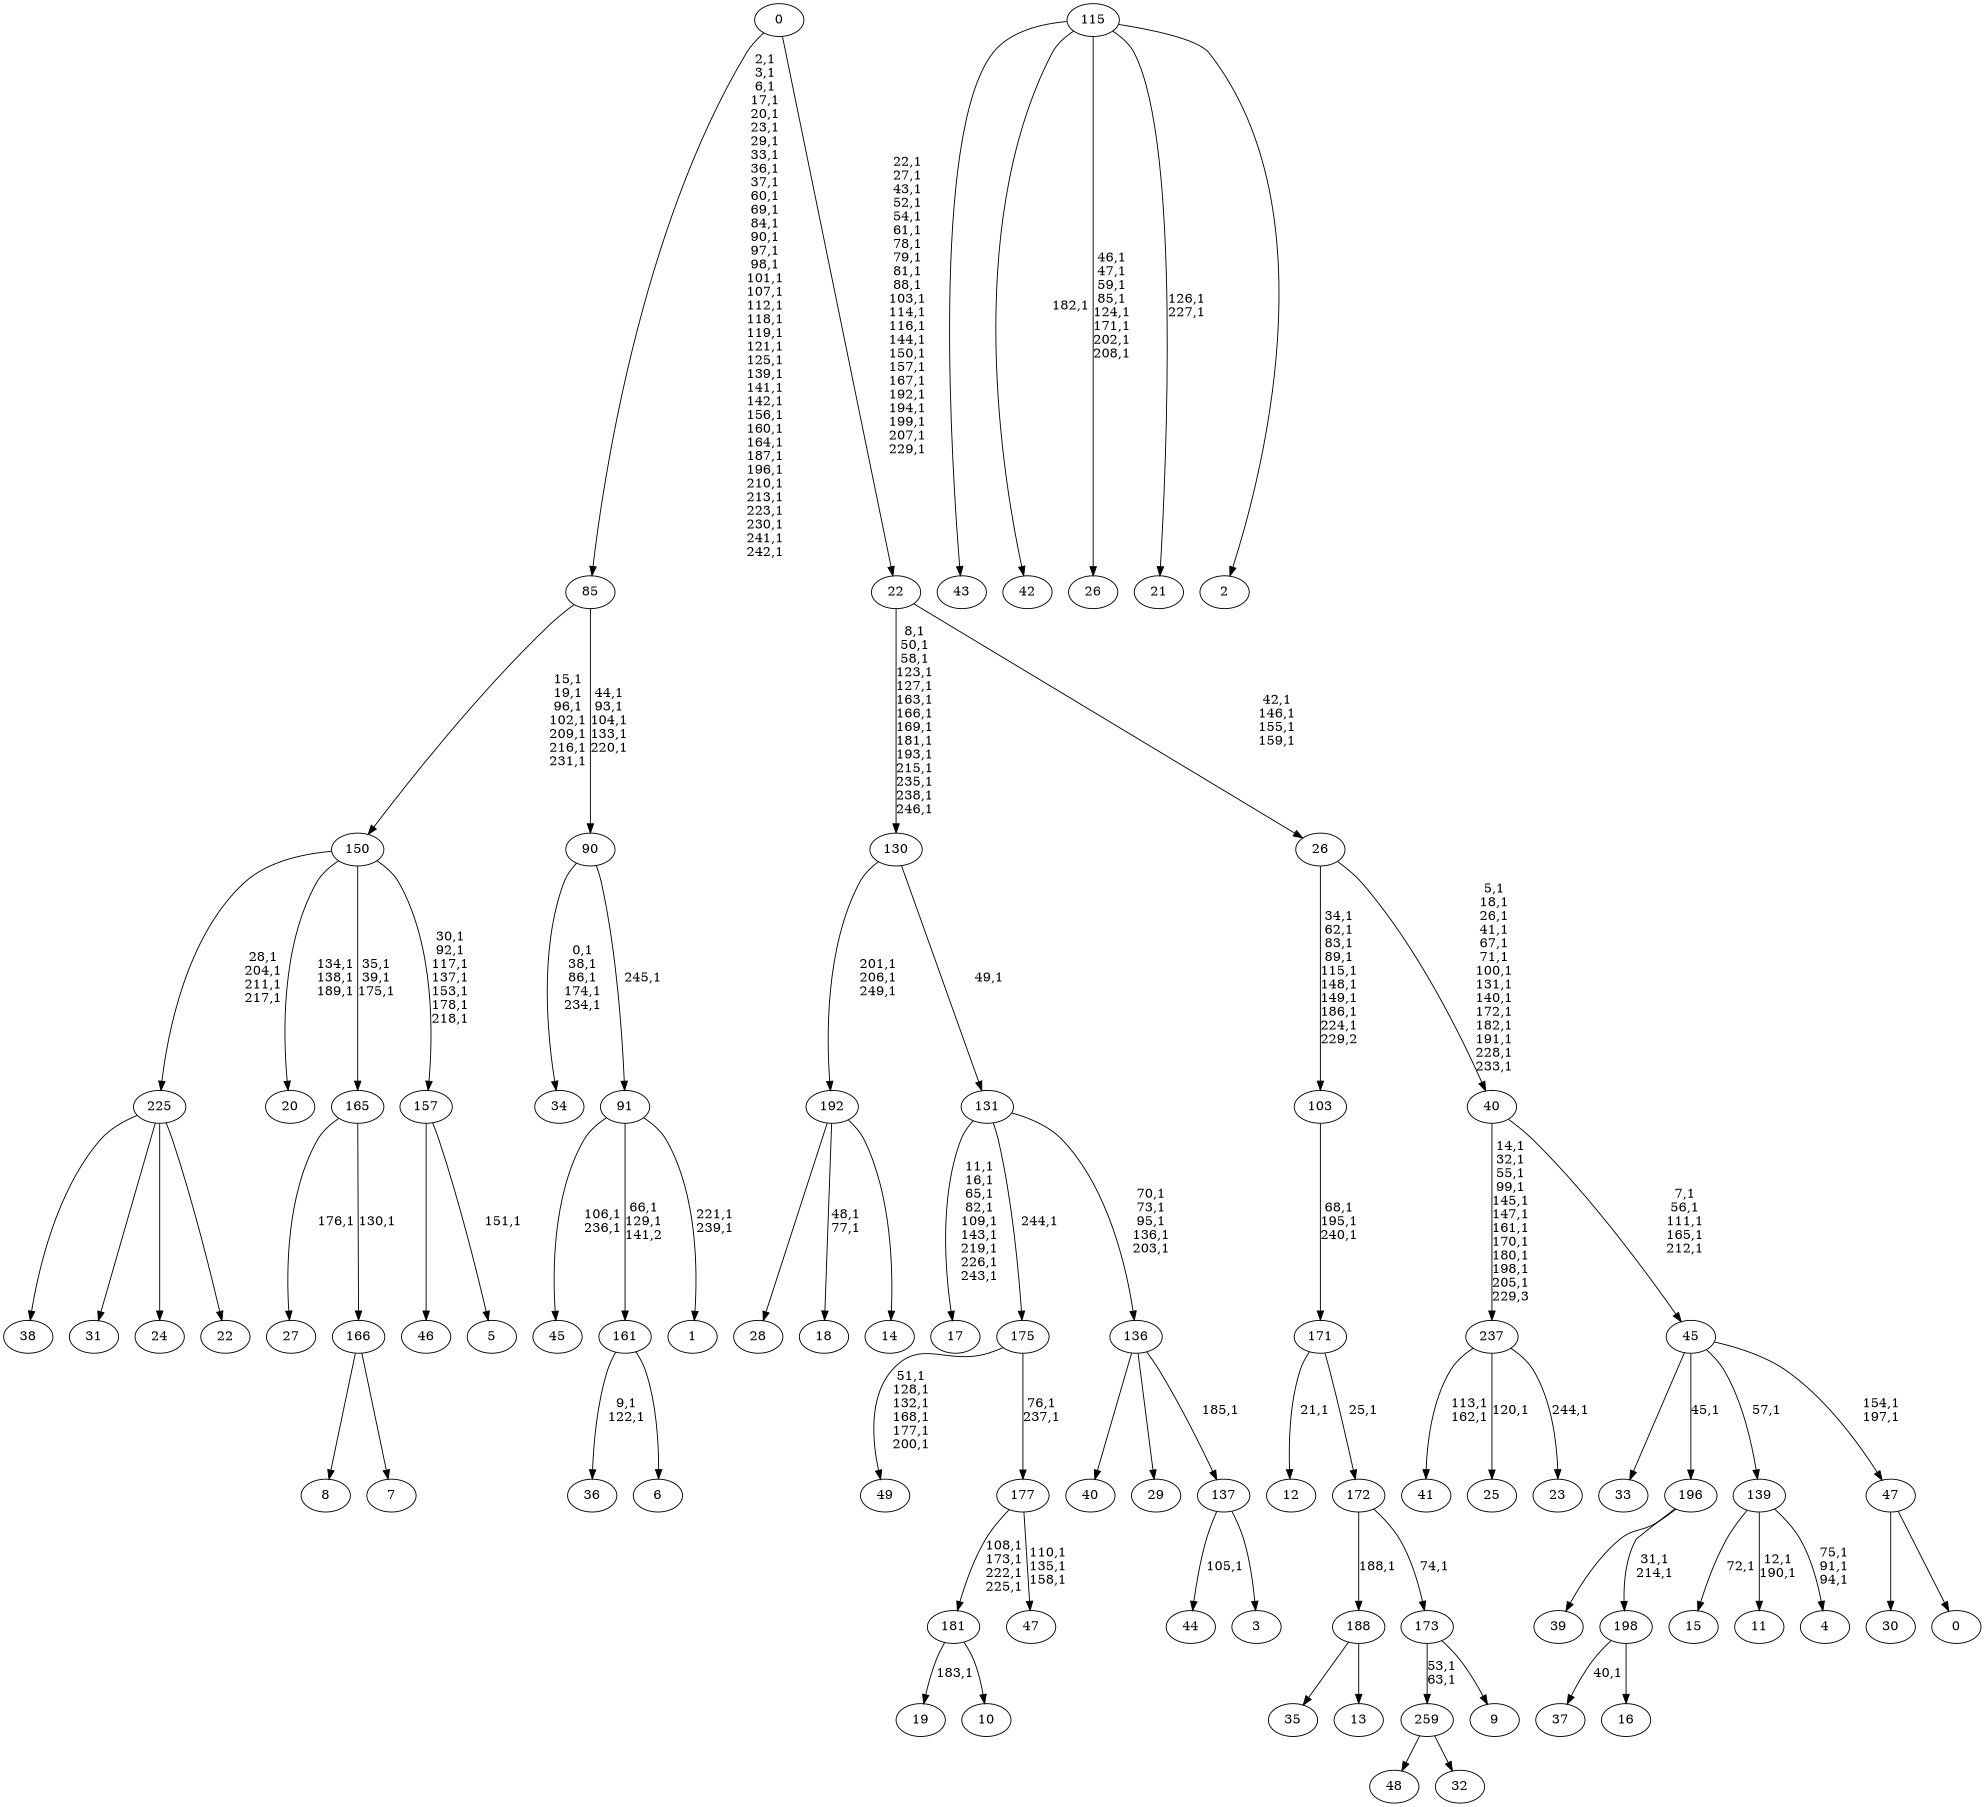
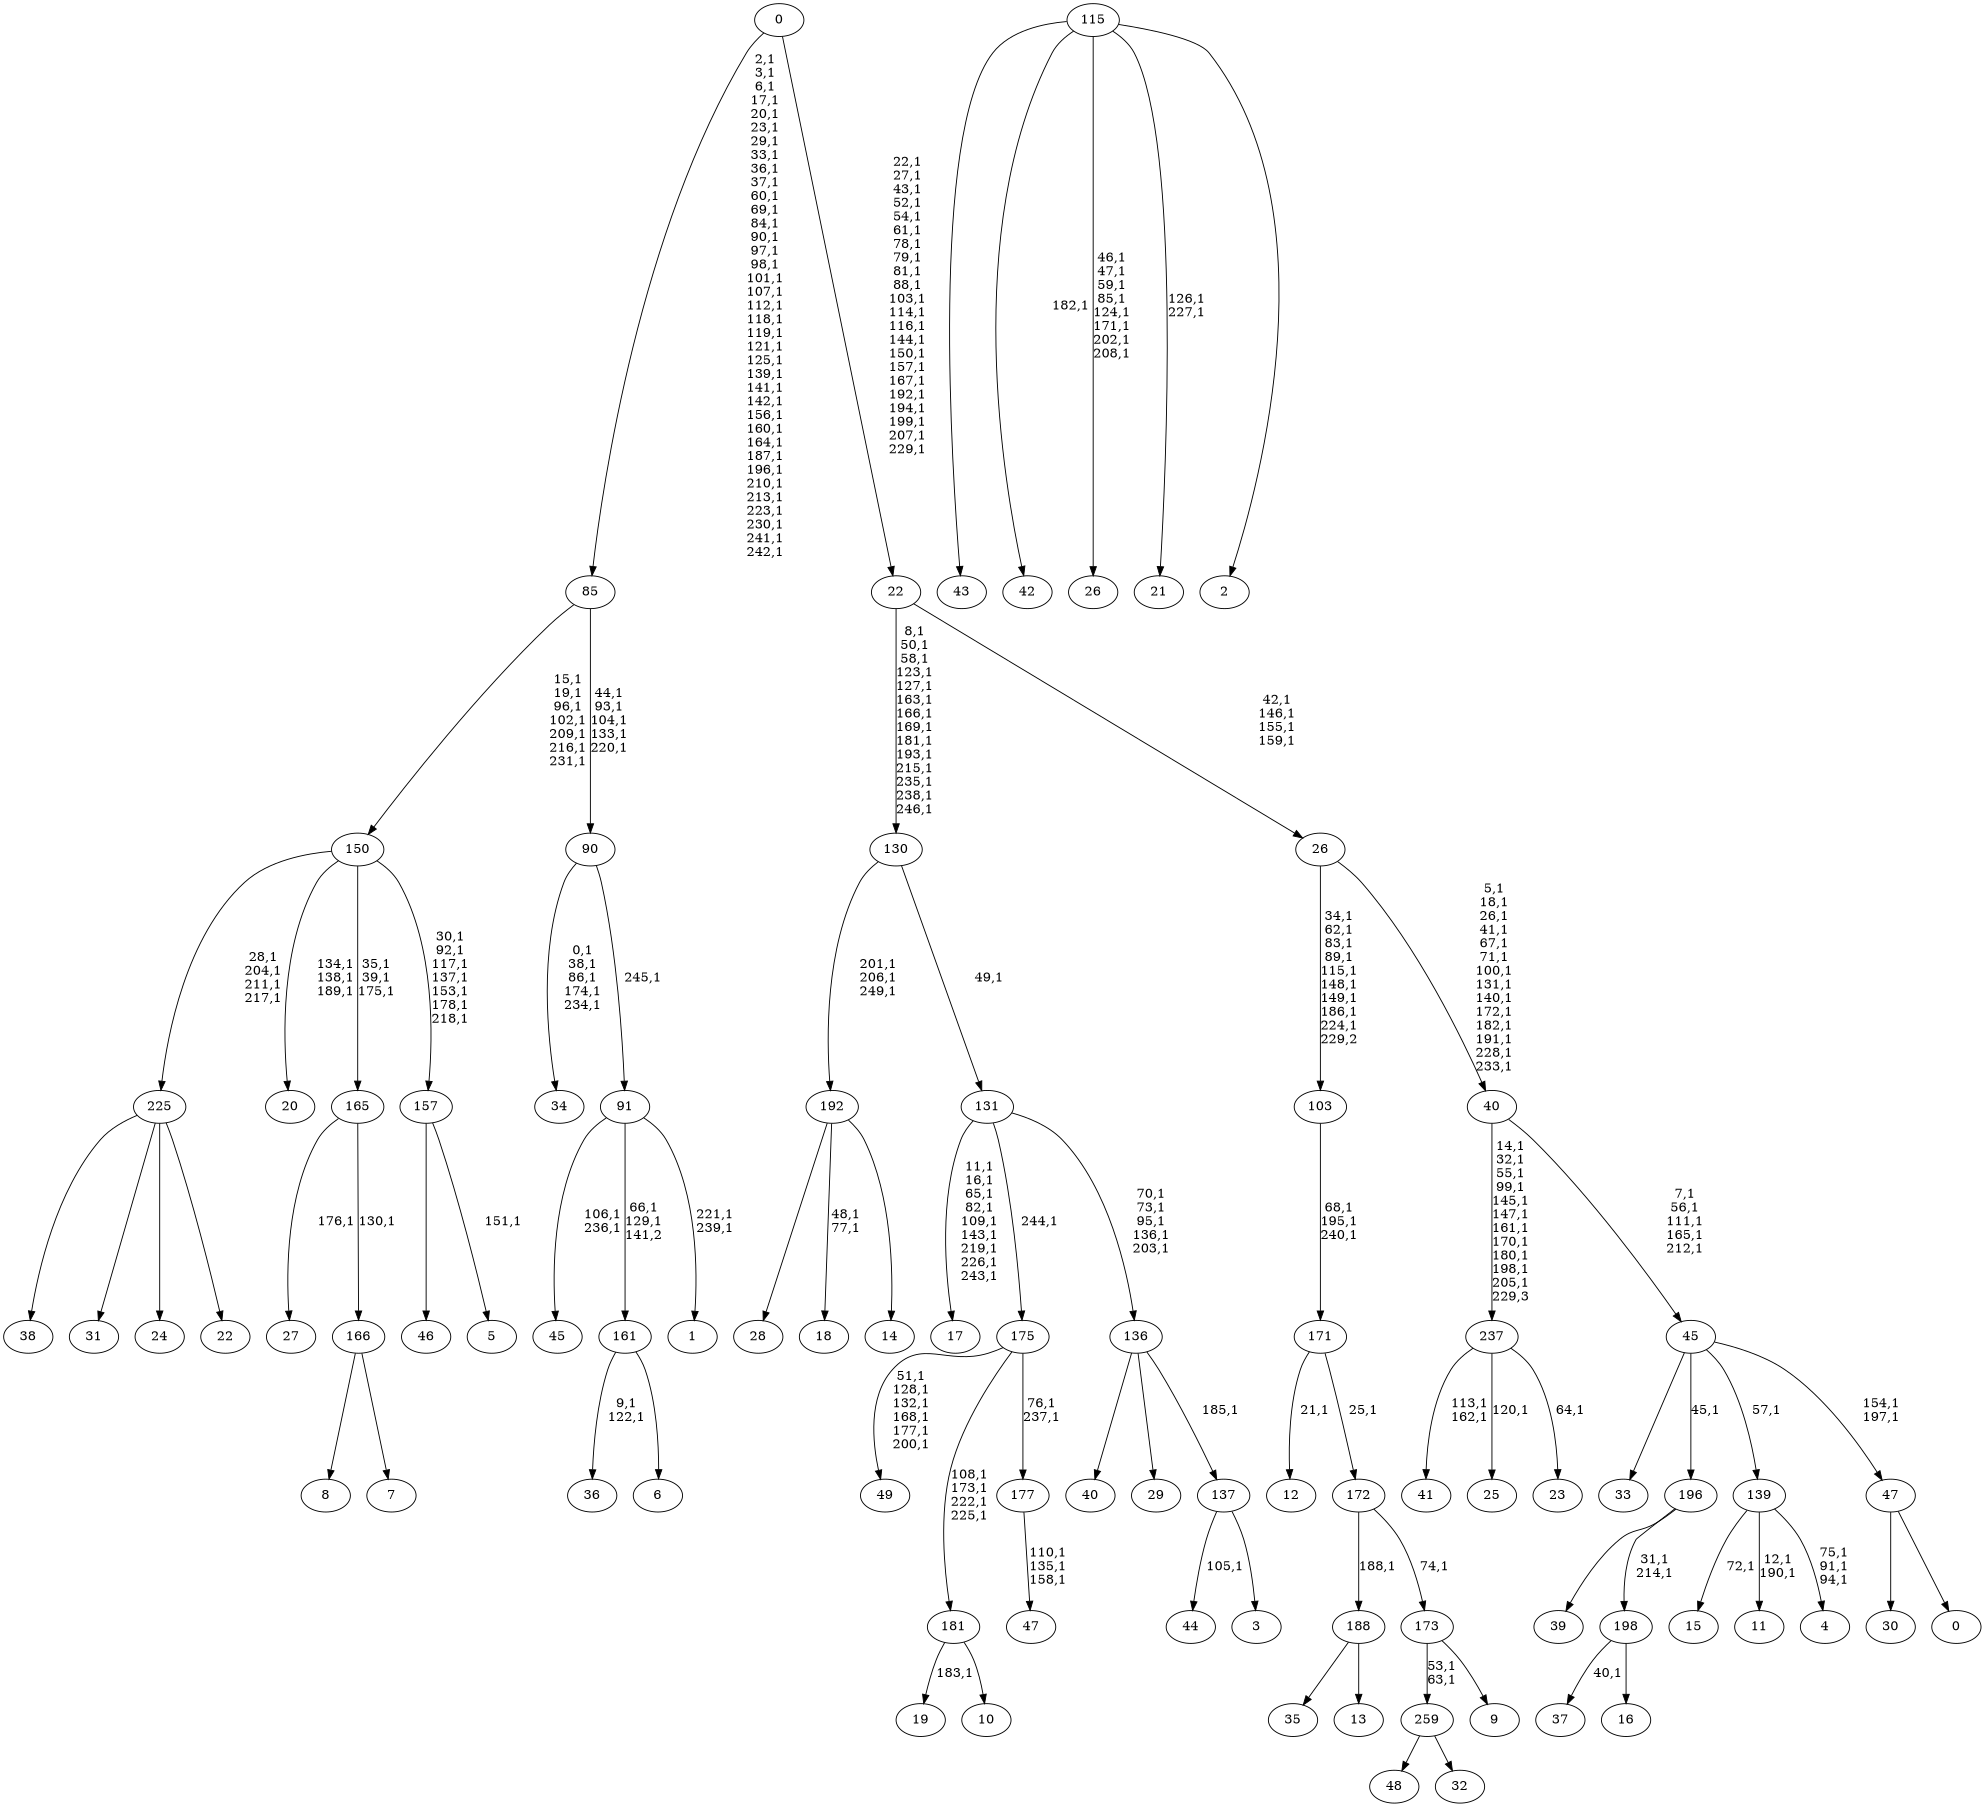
edge "237" -> "23": label "244,1" -> "64,1"
edge "177" -> "181": now "175" -> "181"
